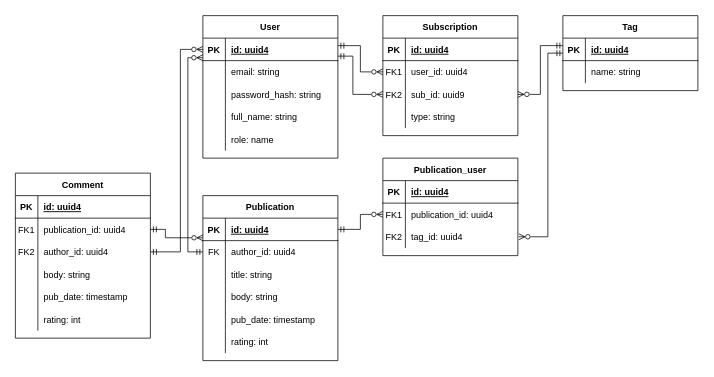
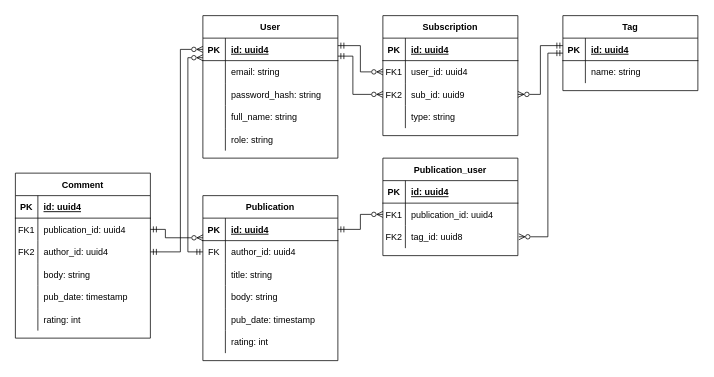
node "role: name": label "role: name" -> "role: string"
node "tag_id: uuid4": label "tag_id: uuid4" -> "tag_id: uuid8"
